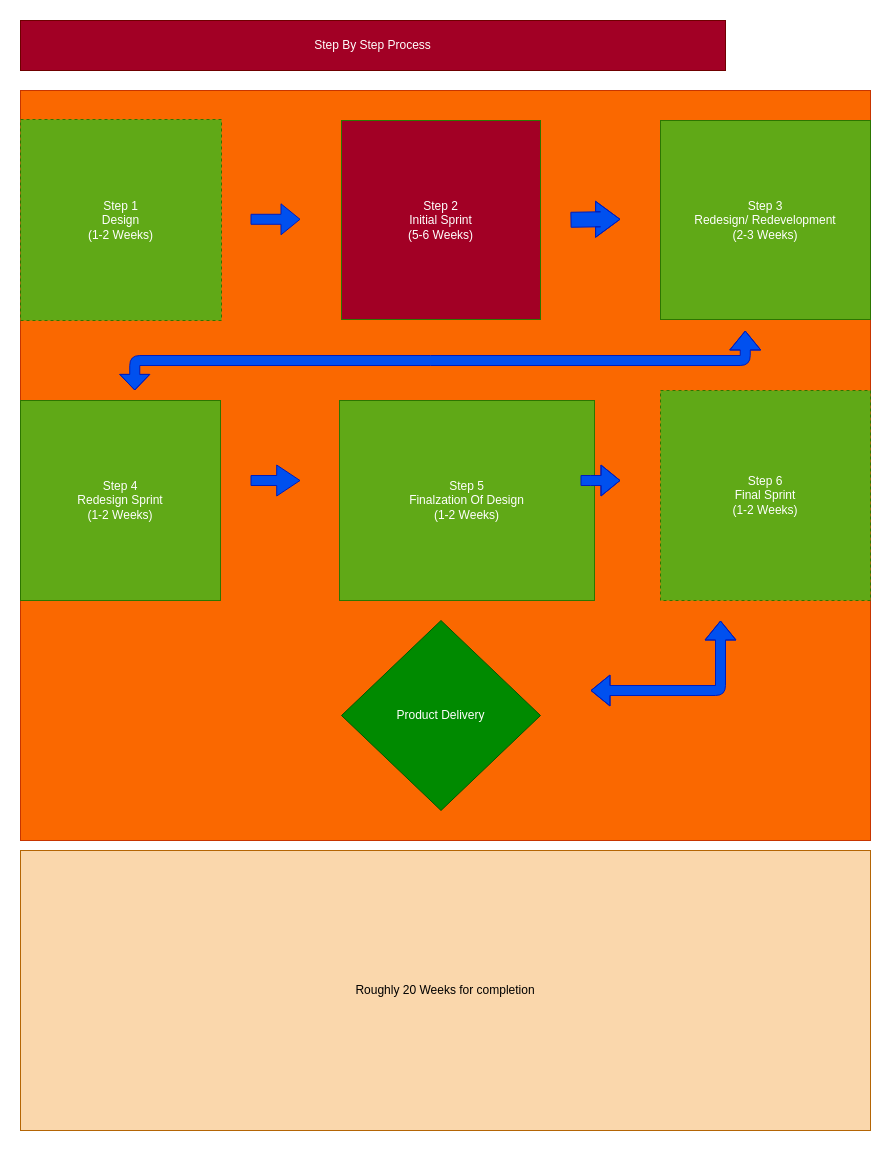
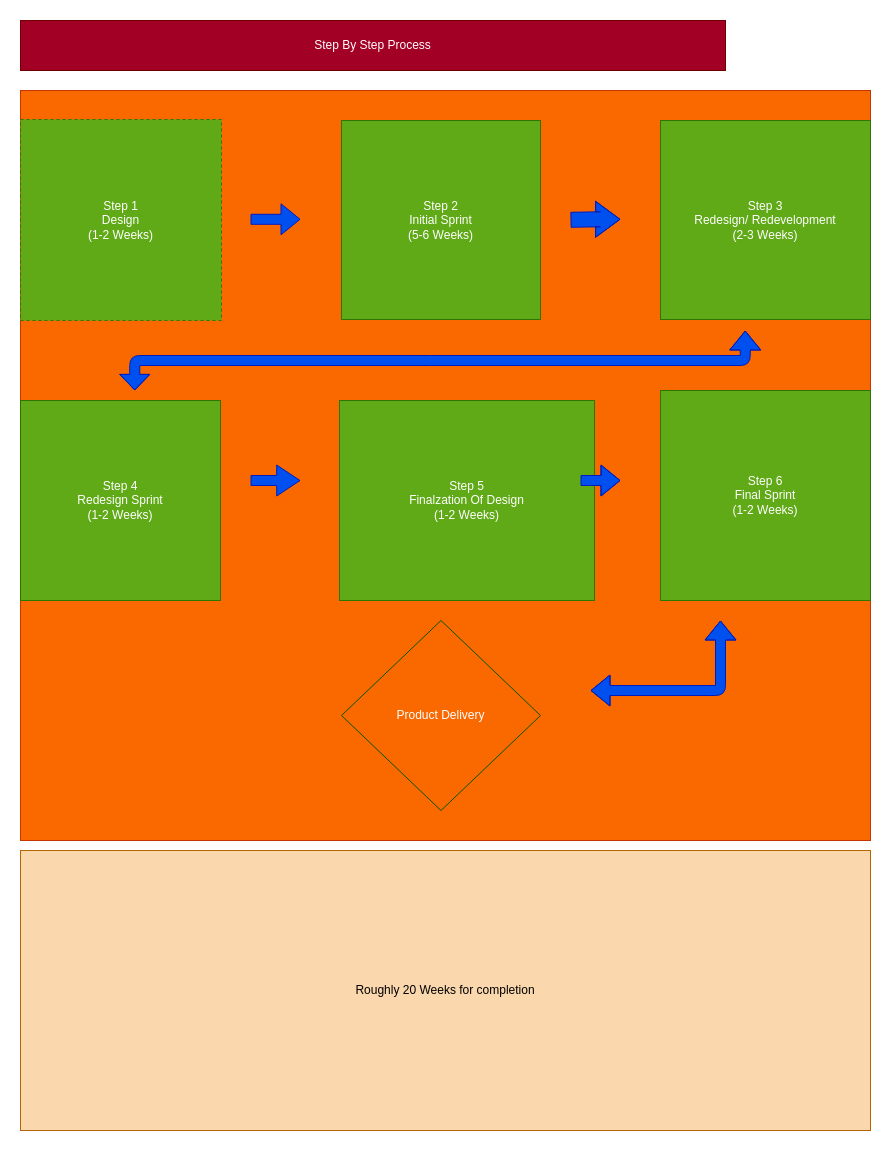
node "Step 2 Initial Sprint (5-6 Weeks)": fillcolor #a20025 -> #60a917
node "Step 6 Final Sprint (1-2 Weeks)": style dashed -> solid
node "Product Delivery": fillcolor #008a00 -> #fa6800
